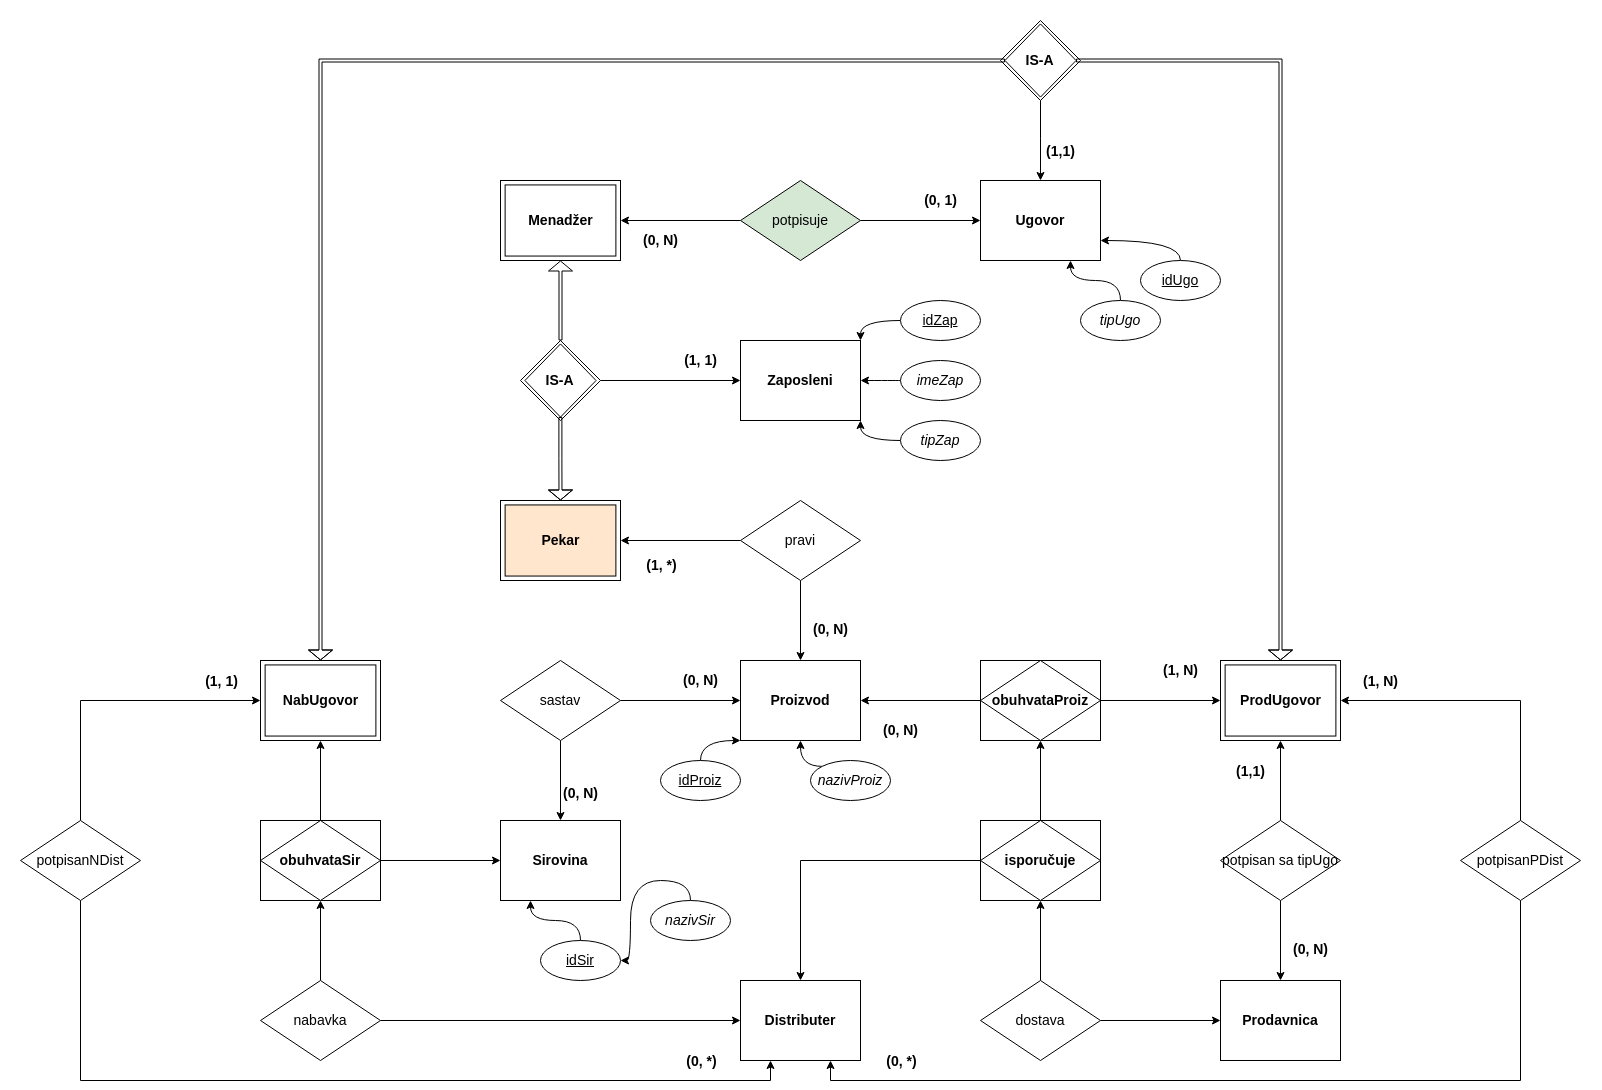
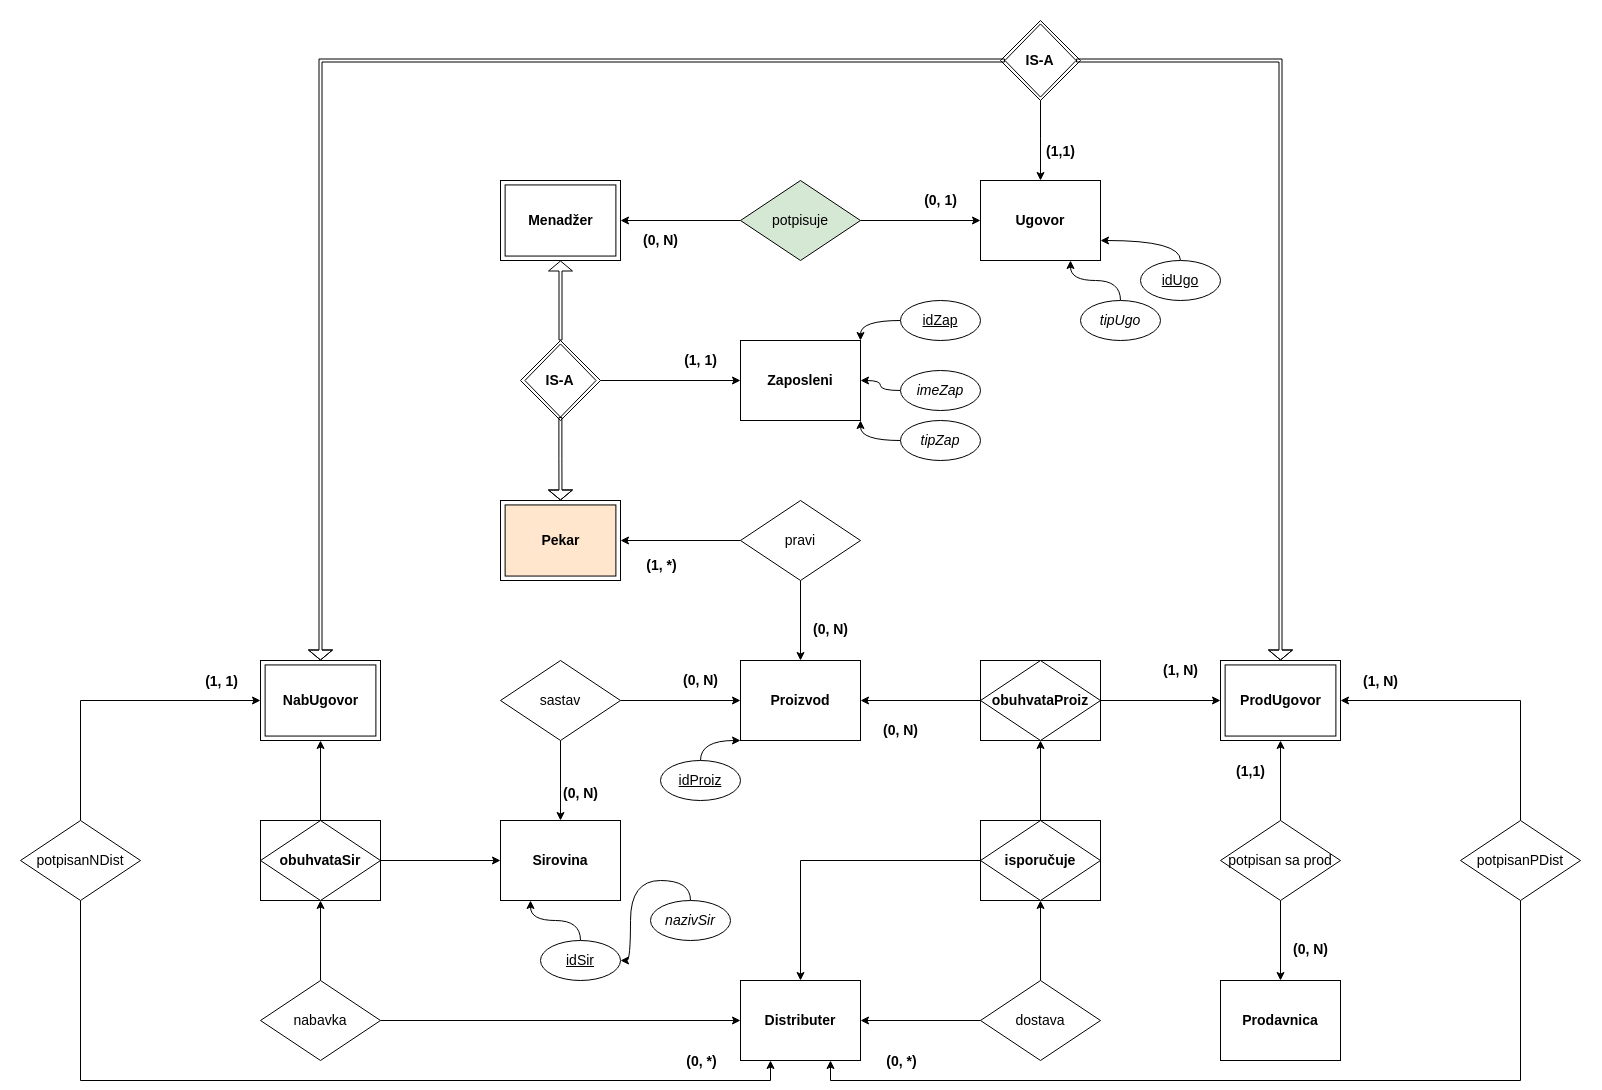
node "imeZap": moved (941, 381) -> (941, 391)
edge "nazivProiz" -> "Proizvod": removed
node "nazivProiz": removed
node "potpisan sa tipUgo": label "potpisan sa tipUgo" -> "potpisan sa prod"
edge "dostava" -> "Prodavnica": now "dostava" -> "Distributer"
